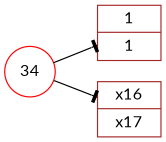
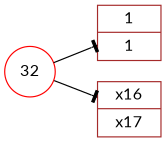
node "34": label "34" -> "32"
